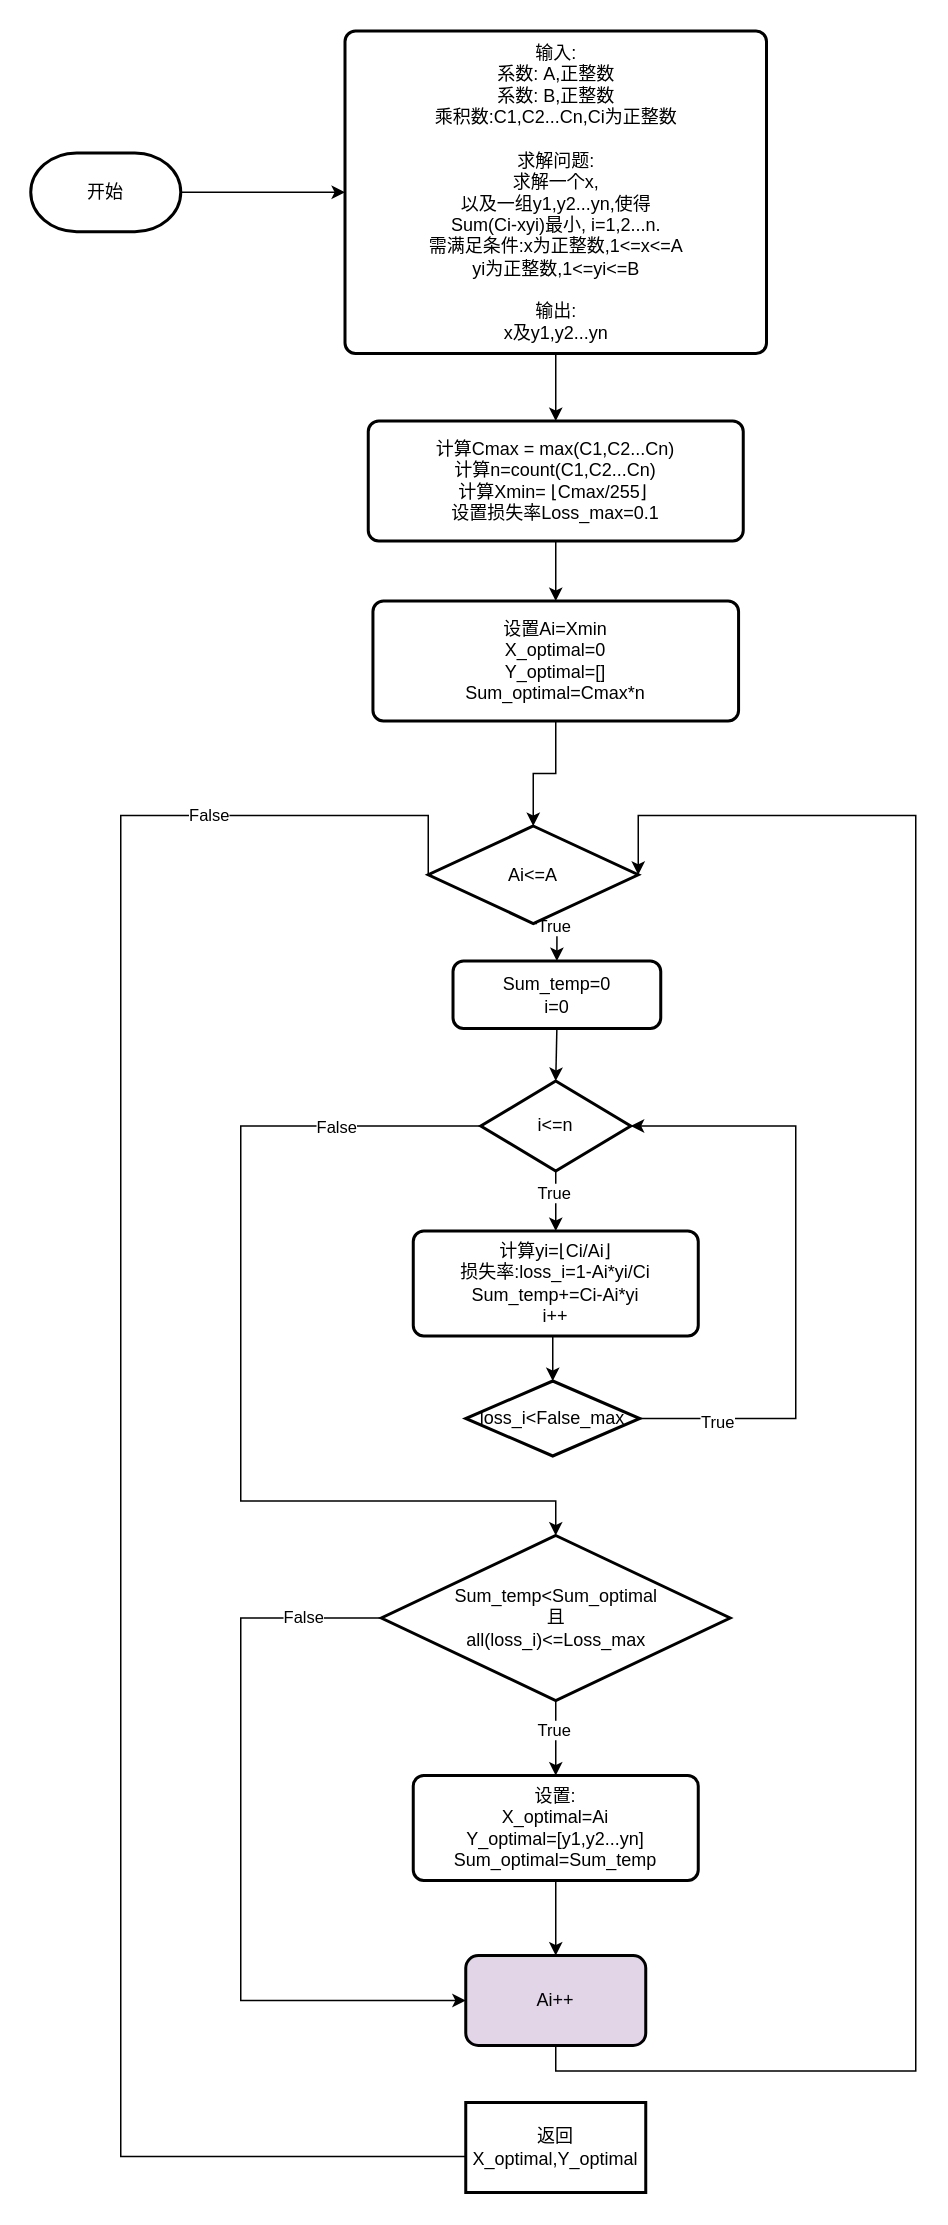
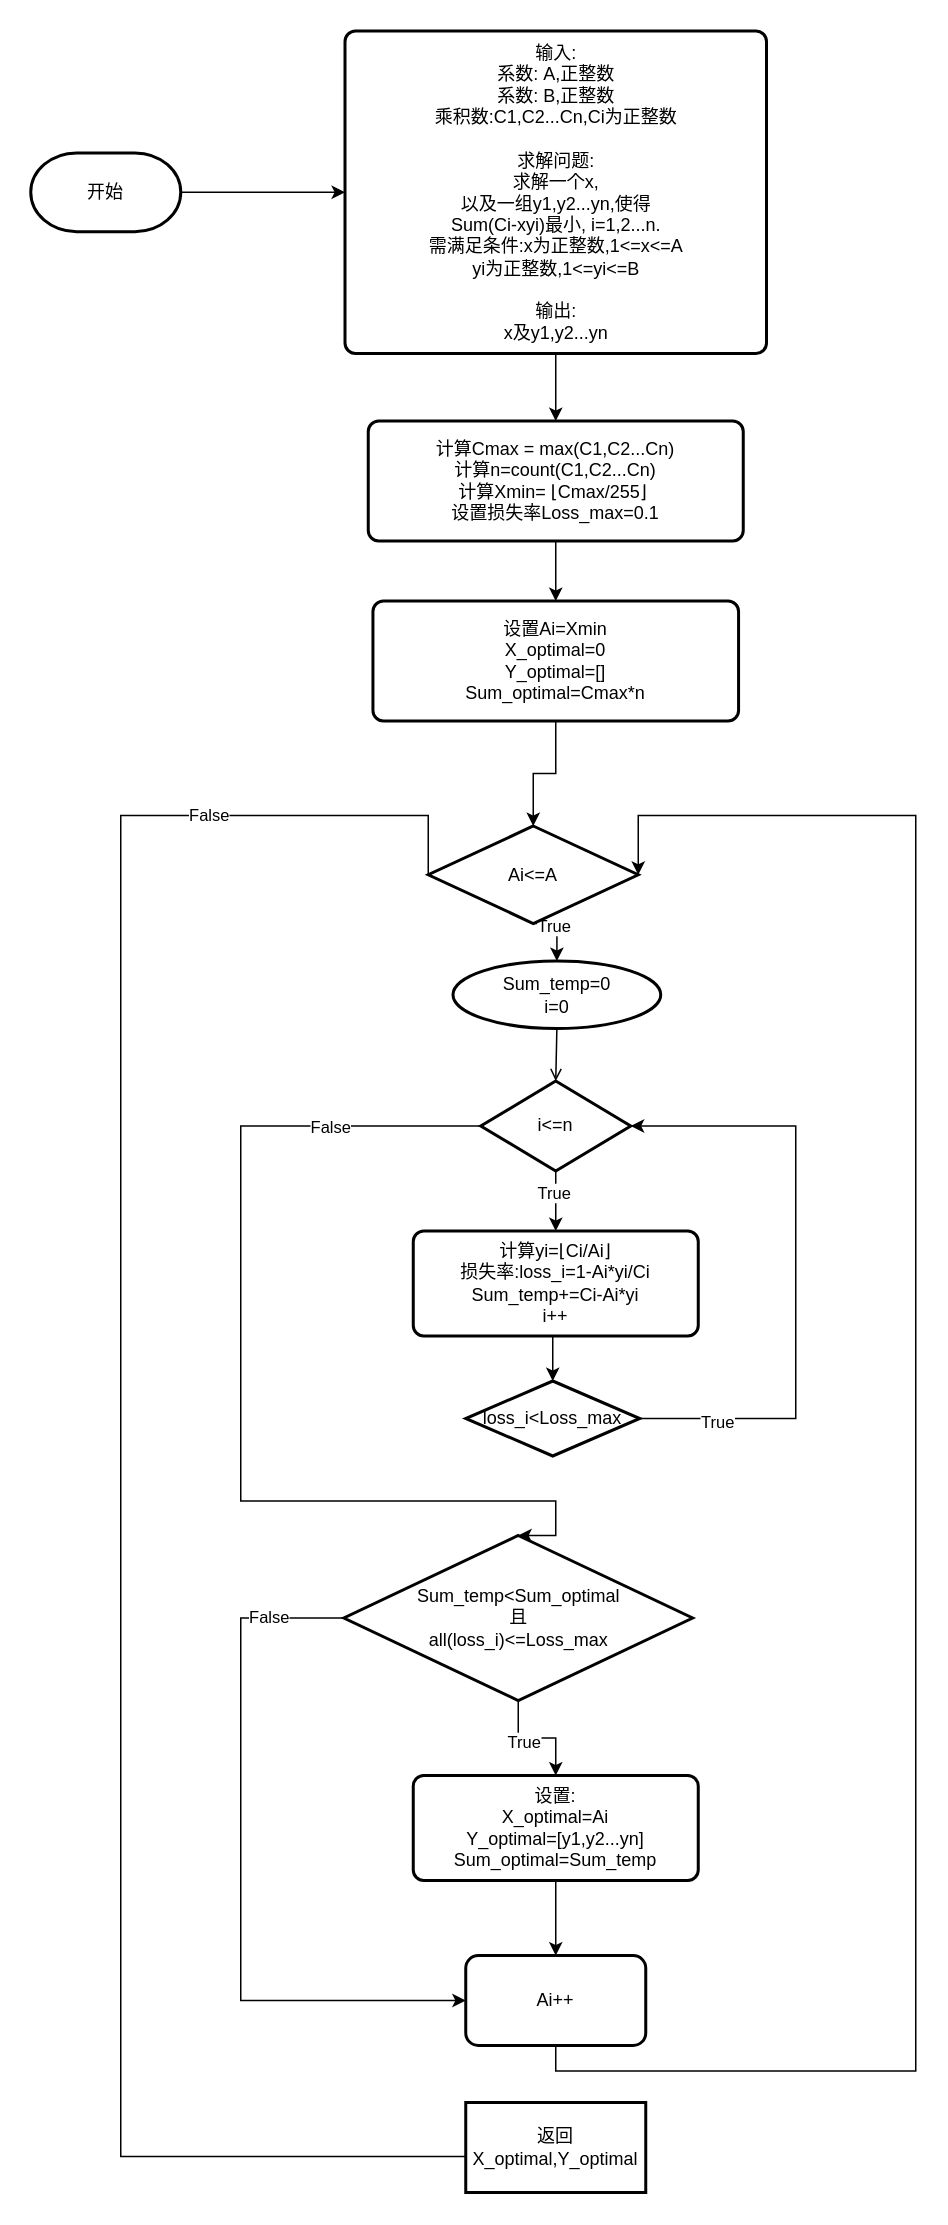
node "Sum_temp=0 i=0": shape rounded rectangle -> ellipse
edge "Sum_temp=0 i=0" -> "i<=n": arrowhead classic -> open
node "loss_i<False_max": label "loss_i<False_max" -> "loss_i<Loss_max"
node "Sum_temp<Sum_optimal 且 all(loss_i)<=Loss_max": moved (556, 1618) -> (518, 1618)
node "Ai++": fillcolor #e1d5e7 -> #ffffff
